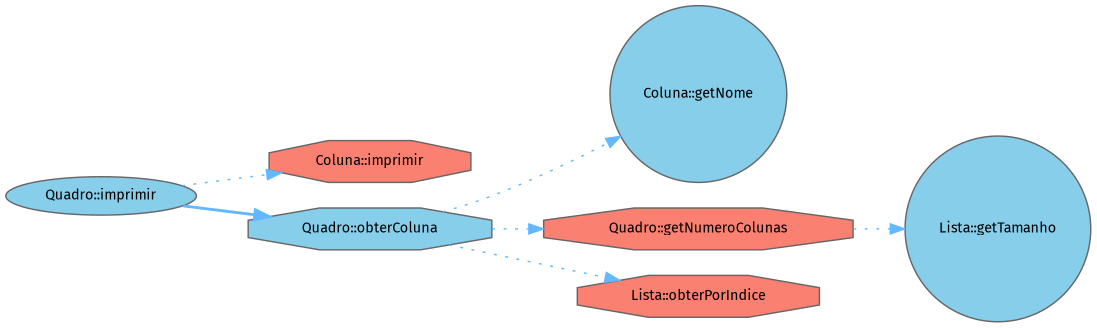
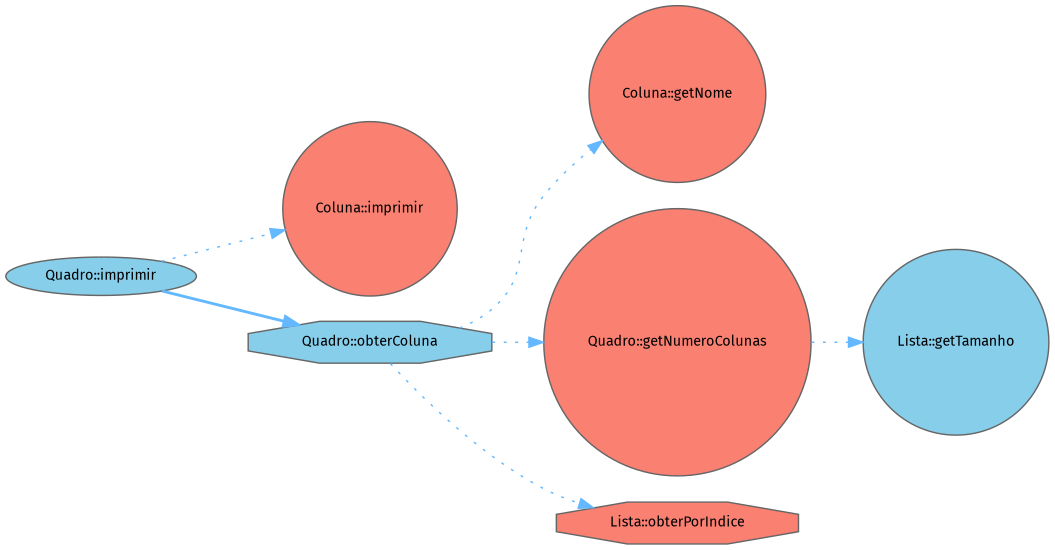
node "Coluna::getNome": fillcolor skyblue -> salmon
node "Coluna::imprimir": shape octagon -> circle
node "Quadro::getNumeroColunas": shape octagon -> circle
